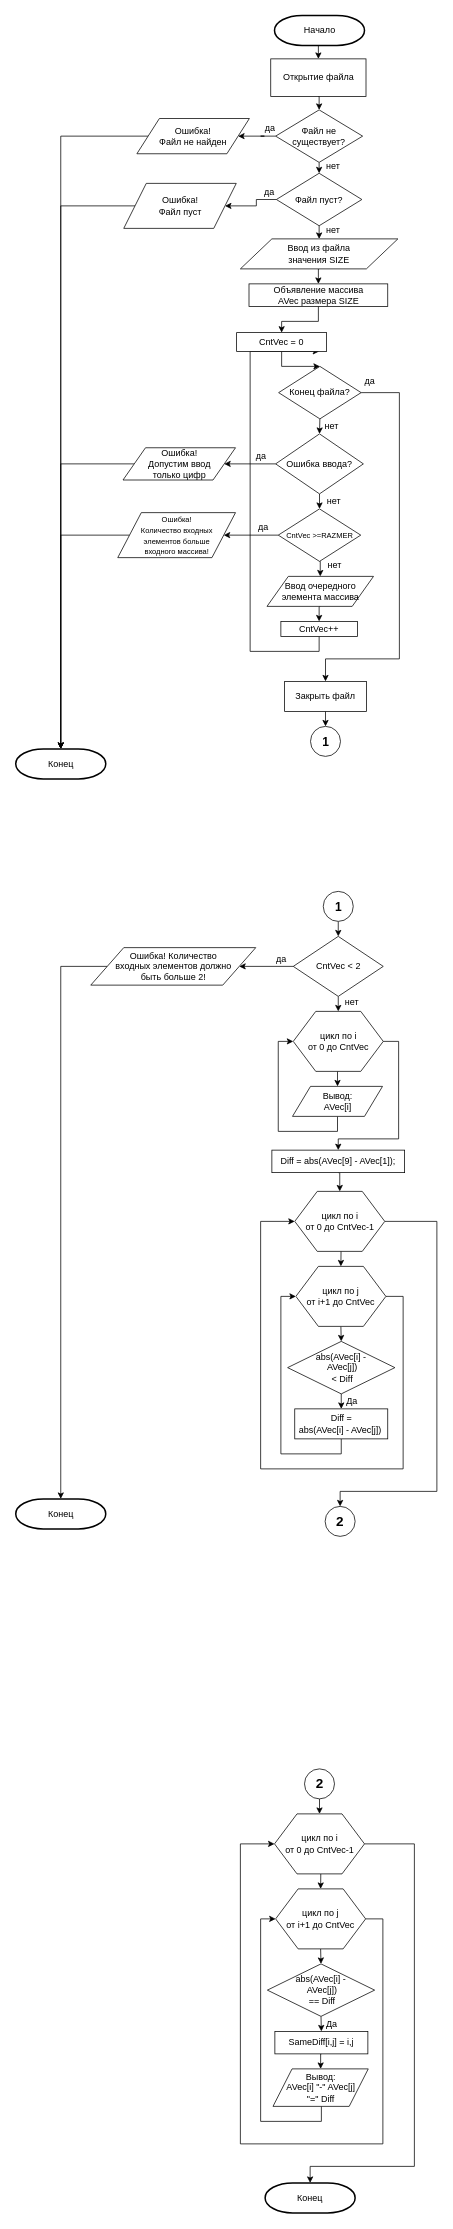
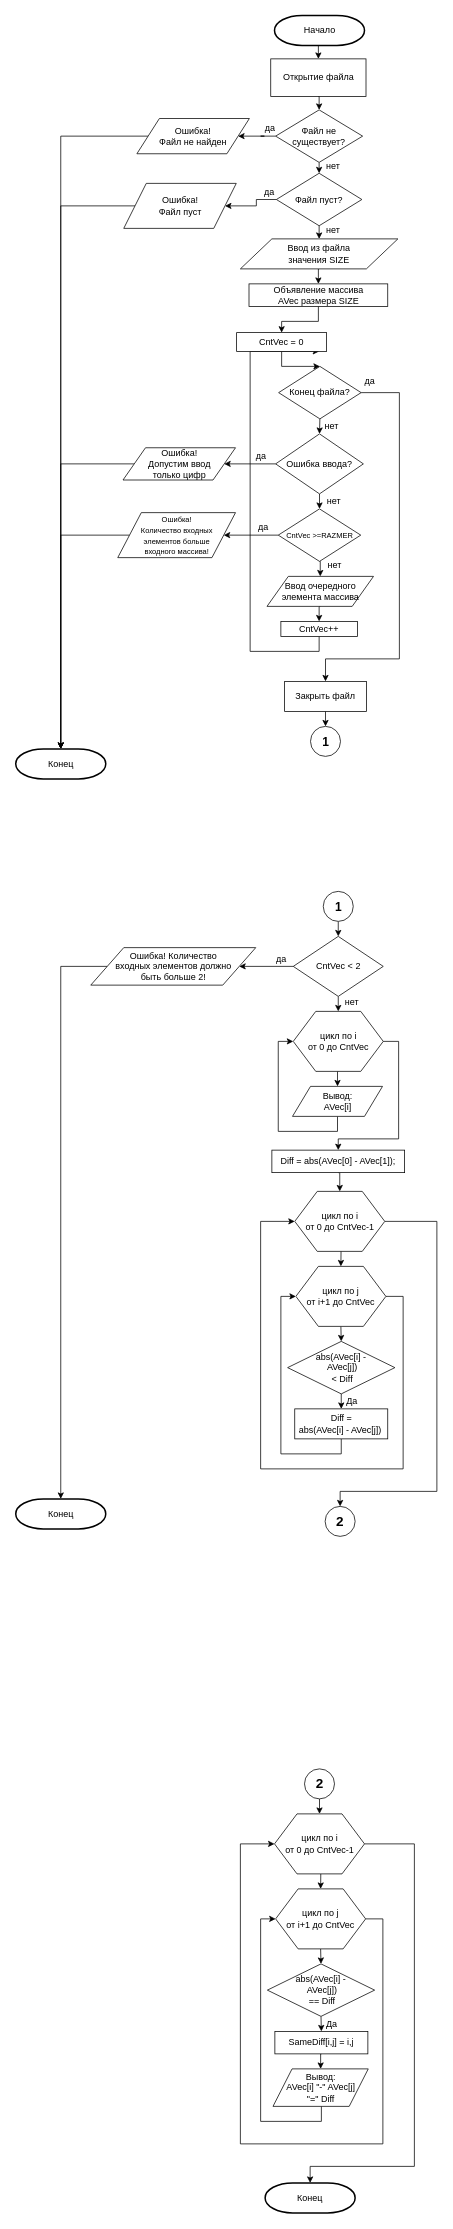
node "Diff = abs(AVec[9] - AVec[1]);": label "Diff = abs(AVec[9] - AVec[1]);" -> "Diff = abs(AVec[0] - AVec[1]);"
